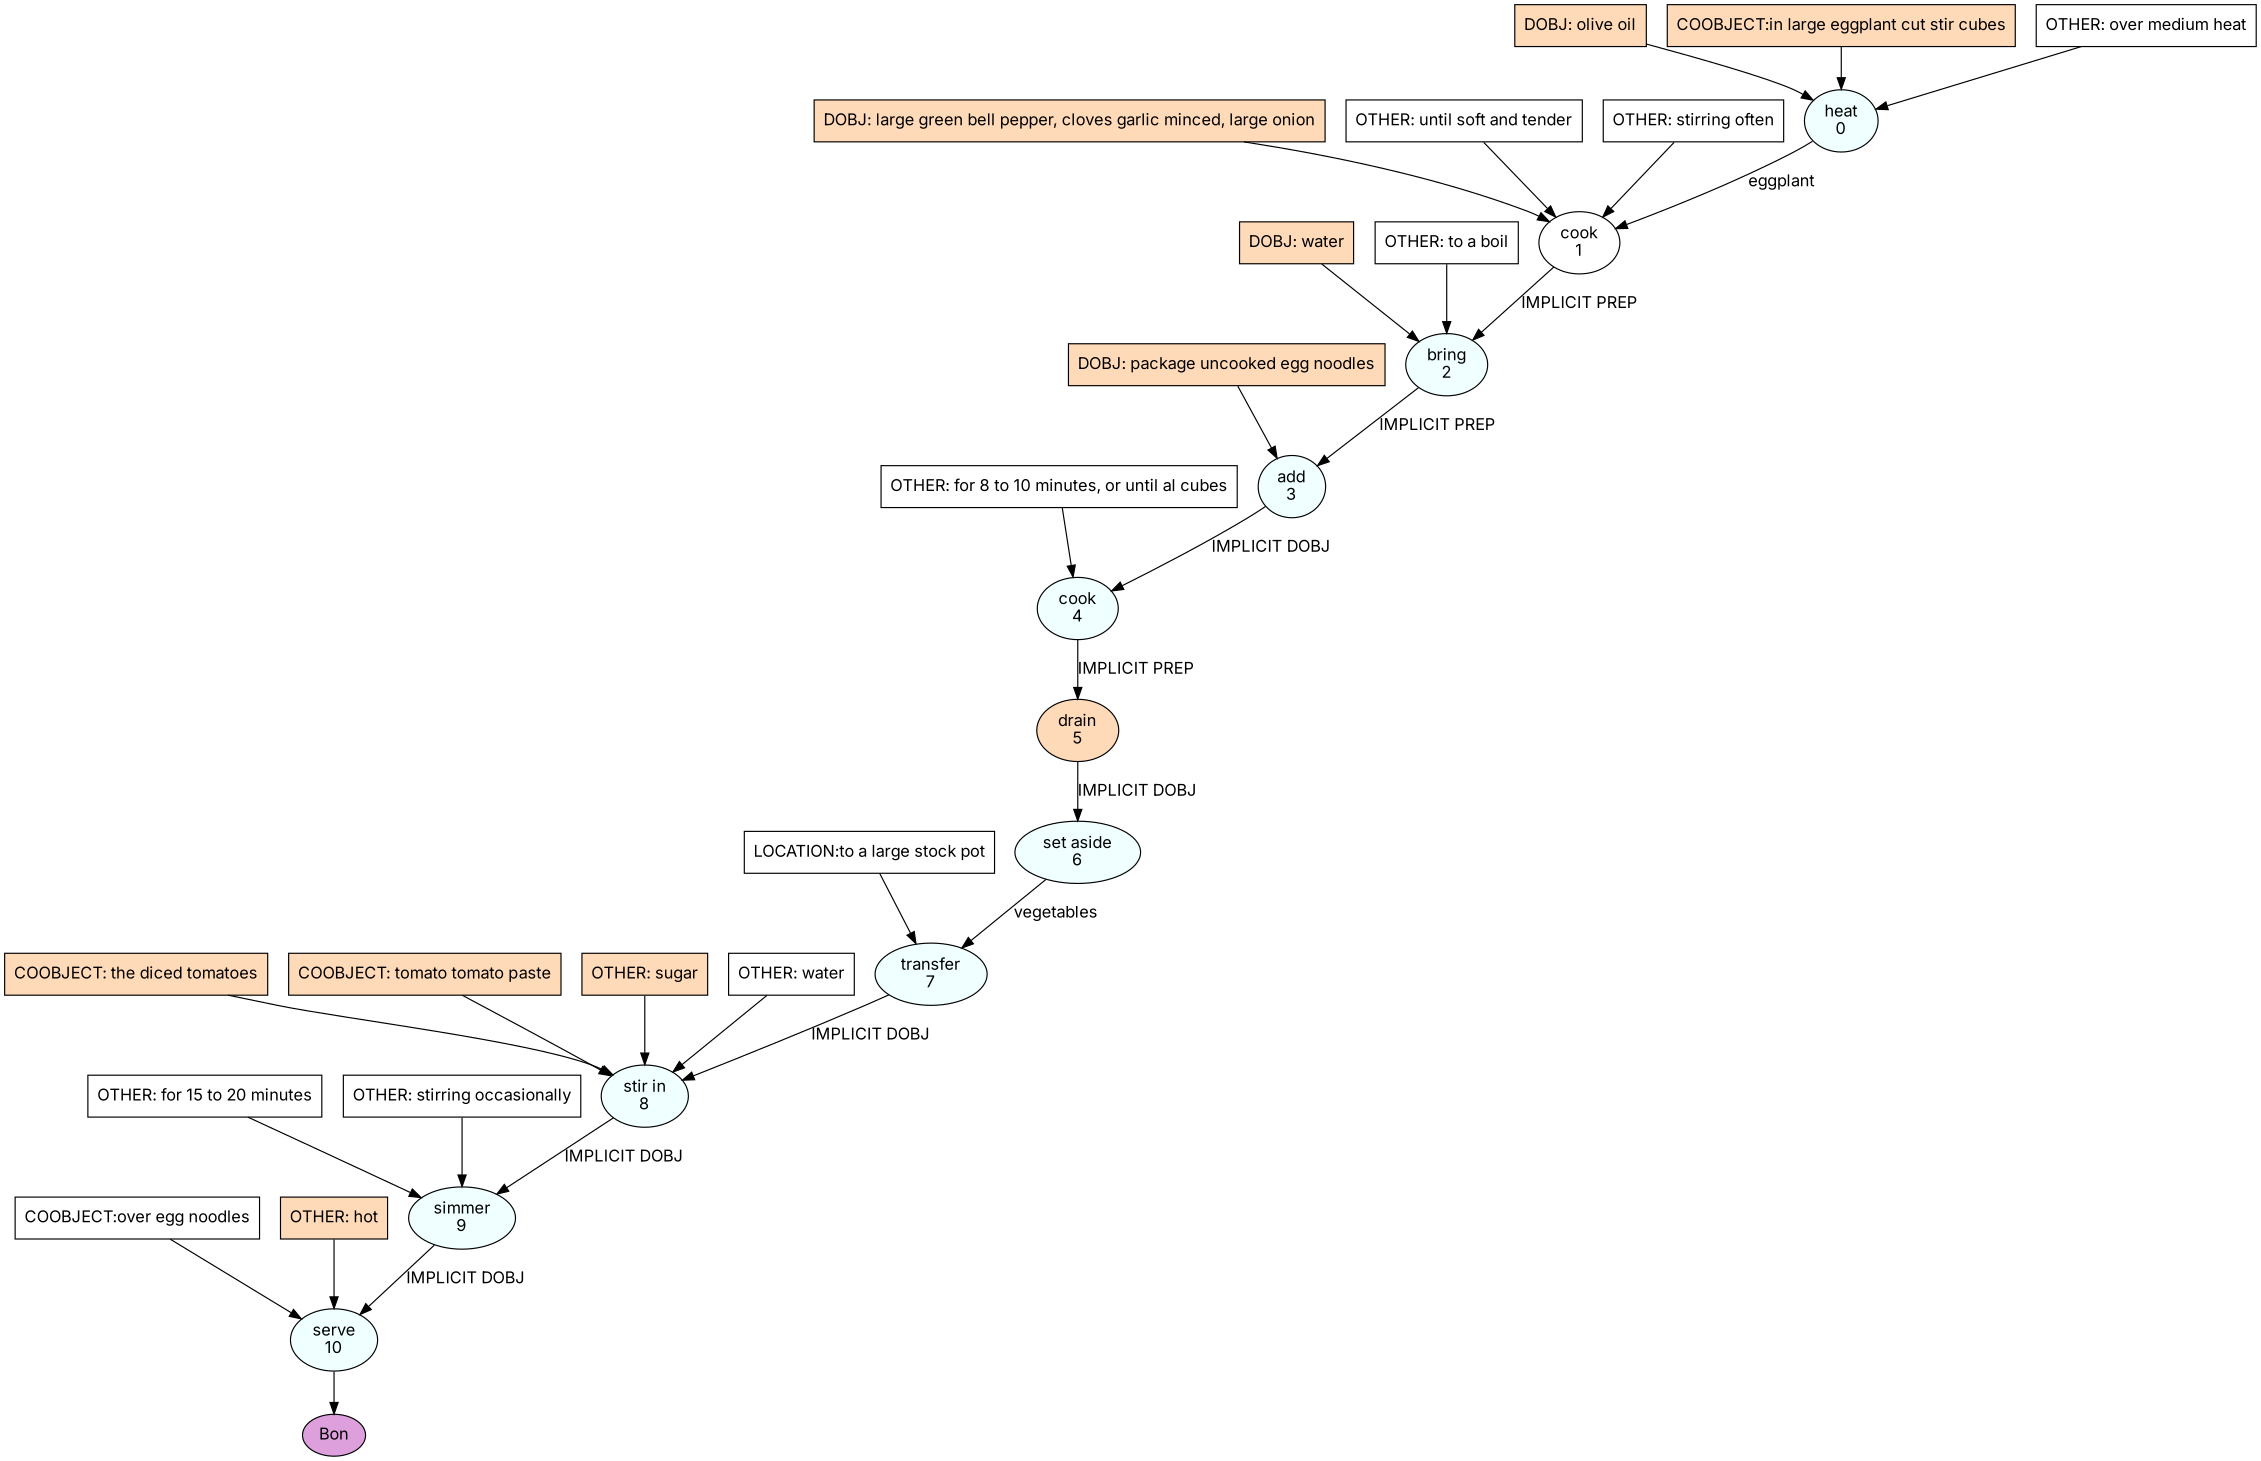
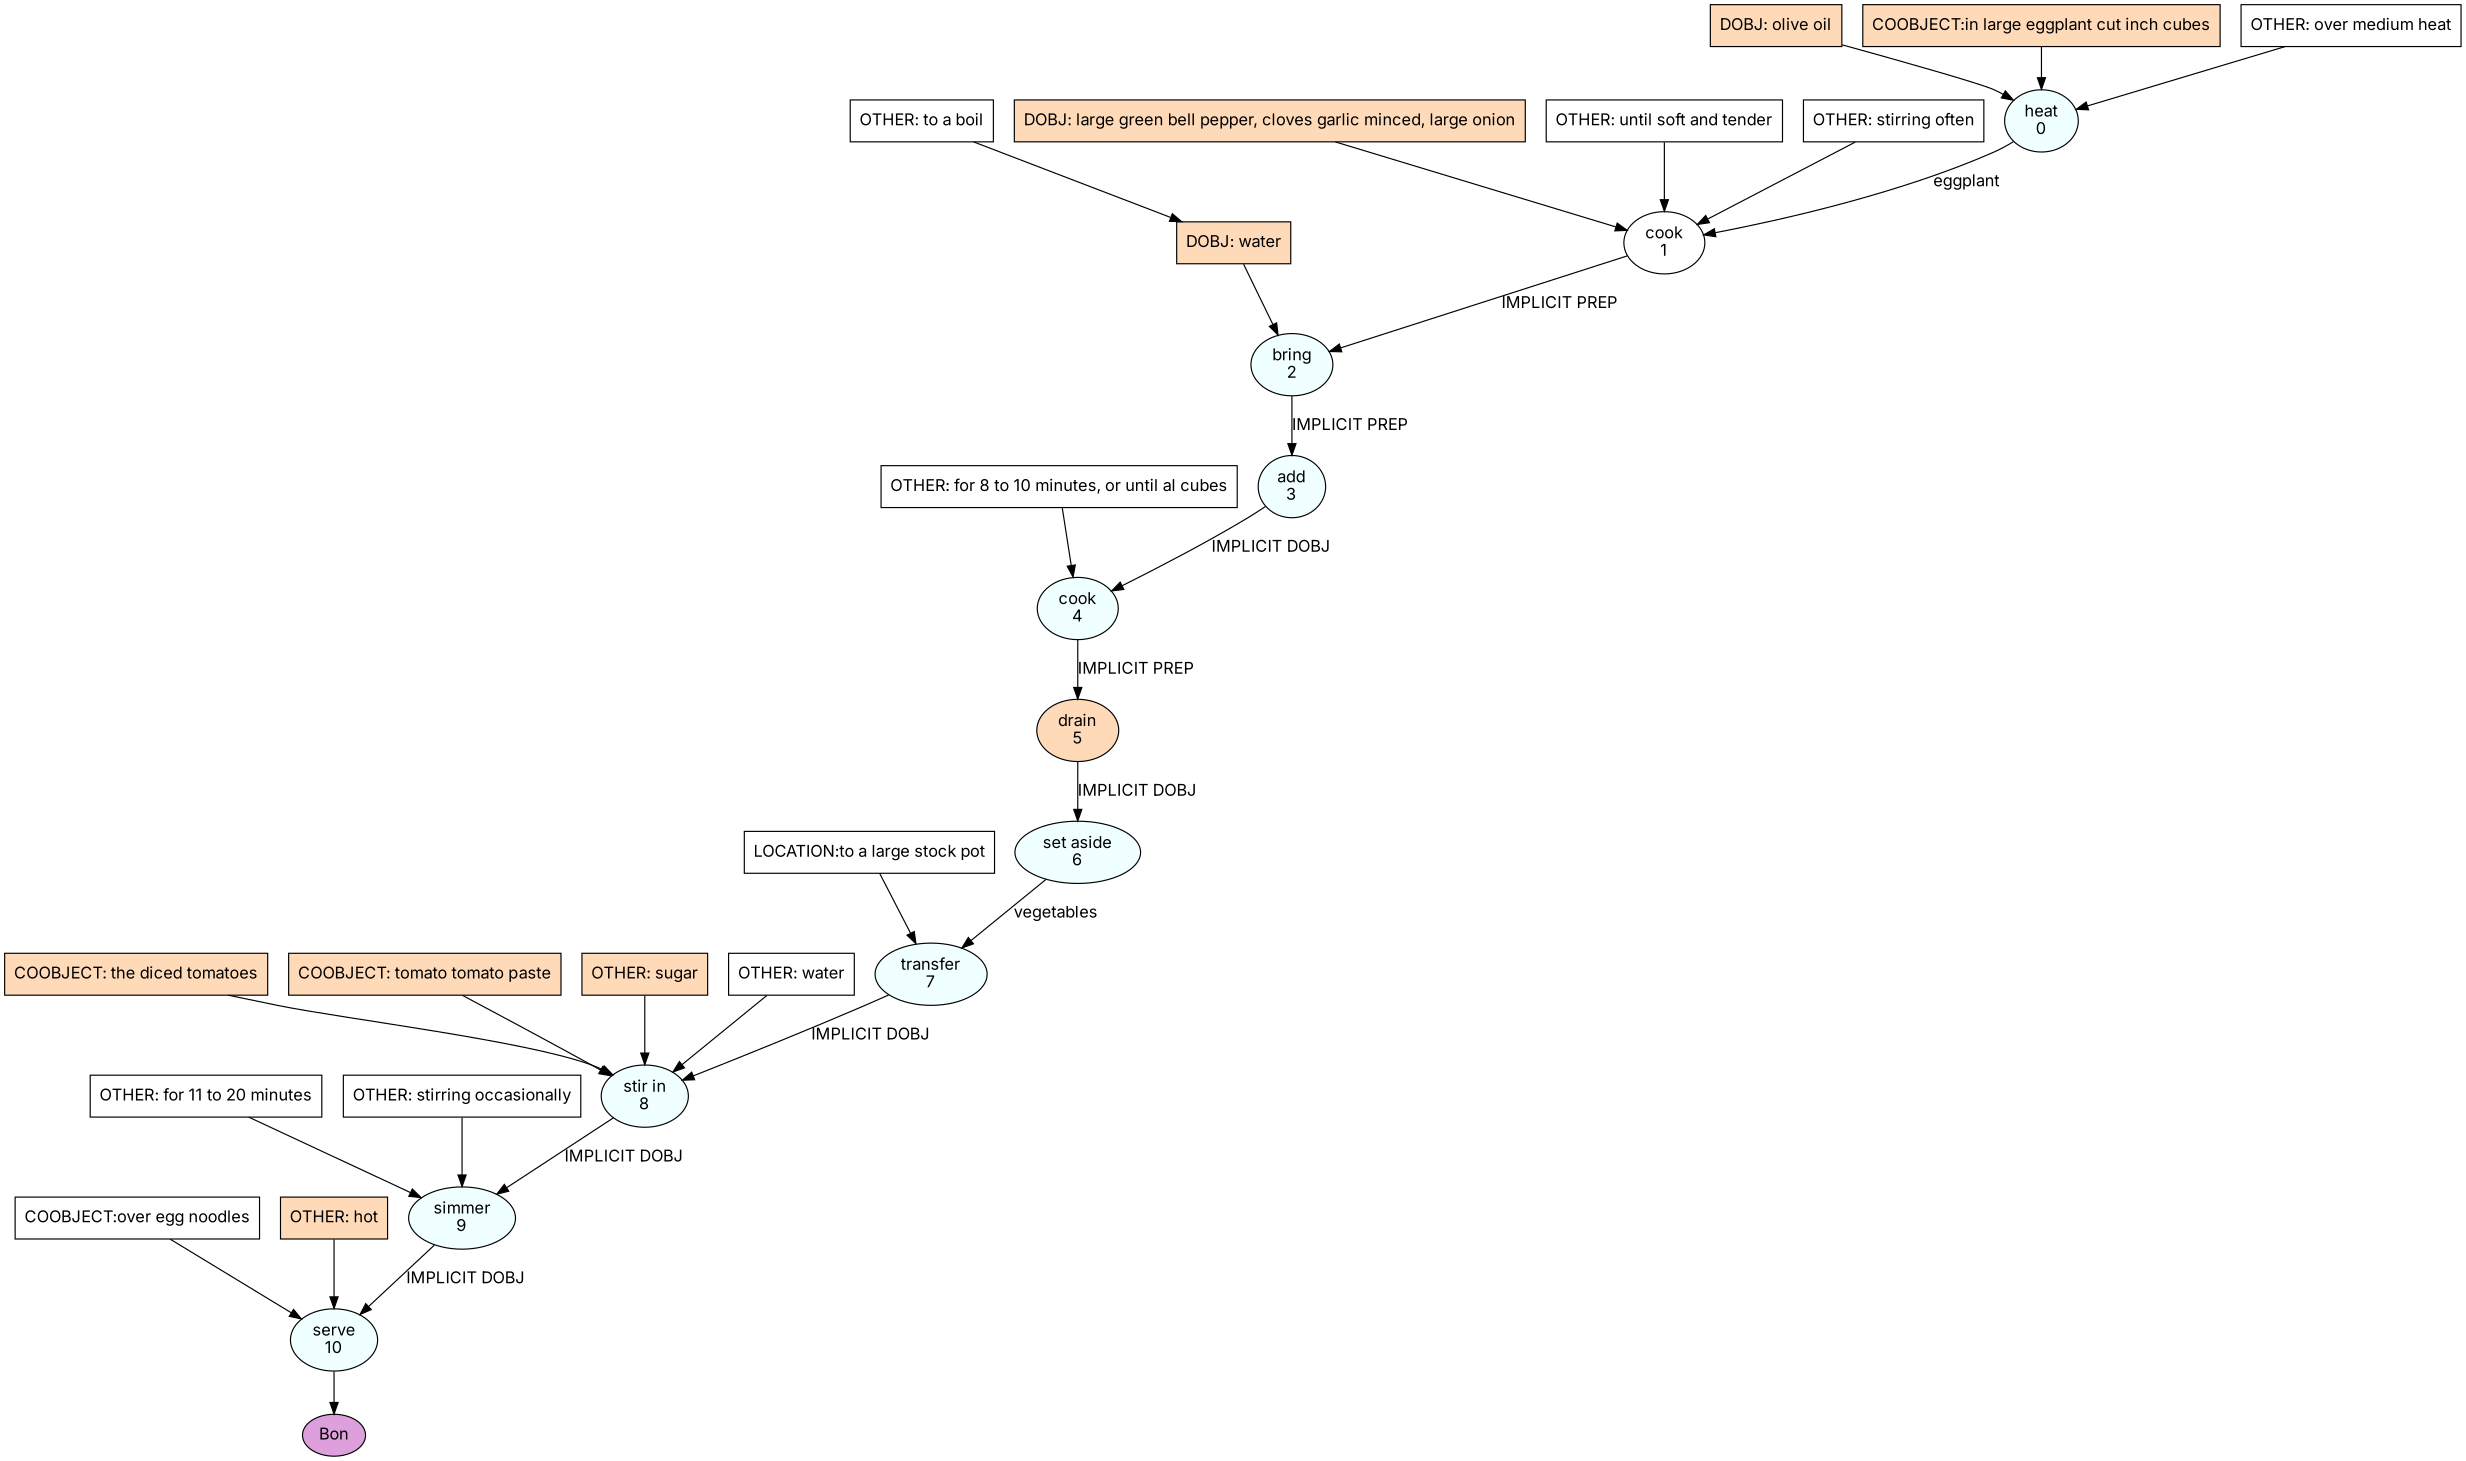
node "COOBJECT:in large eggplant cut stir cubes": label "COOBJECT:in large eggplant cut stir cubes" -> "COOBJECT:in large eggplant cut inch cubes"
edge "OTHER: to a boil" -> "bring 2": now "OTHER: to a boil" -> "DOBJ: water"
node "DOBJ: package uncooked egg noodles": removed
node "OTHER: for 15 to 20 minutes": label "OTHER: for 15 to 20 minutes" -> "OTHER: for 11 to 20 minutes"
